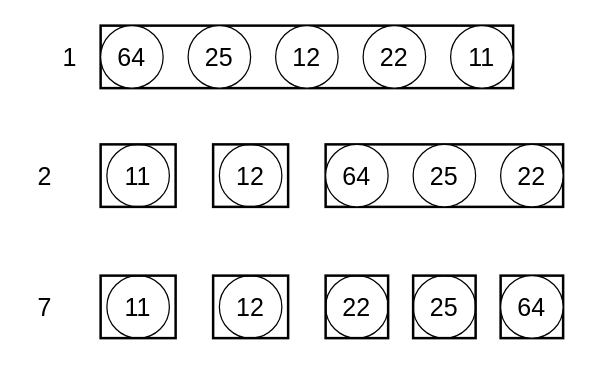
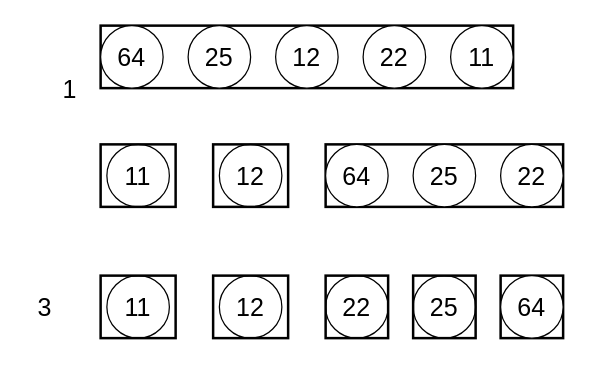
node "1": moved (69, 57) -> (69, 88)
node "2": removed
node "7": label "7" -> "3"
